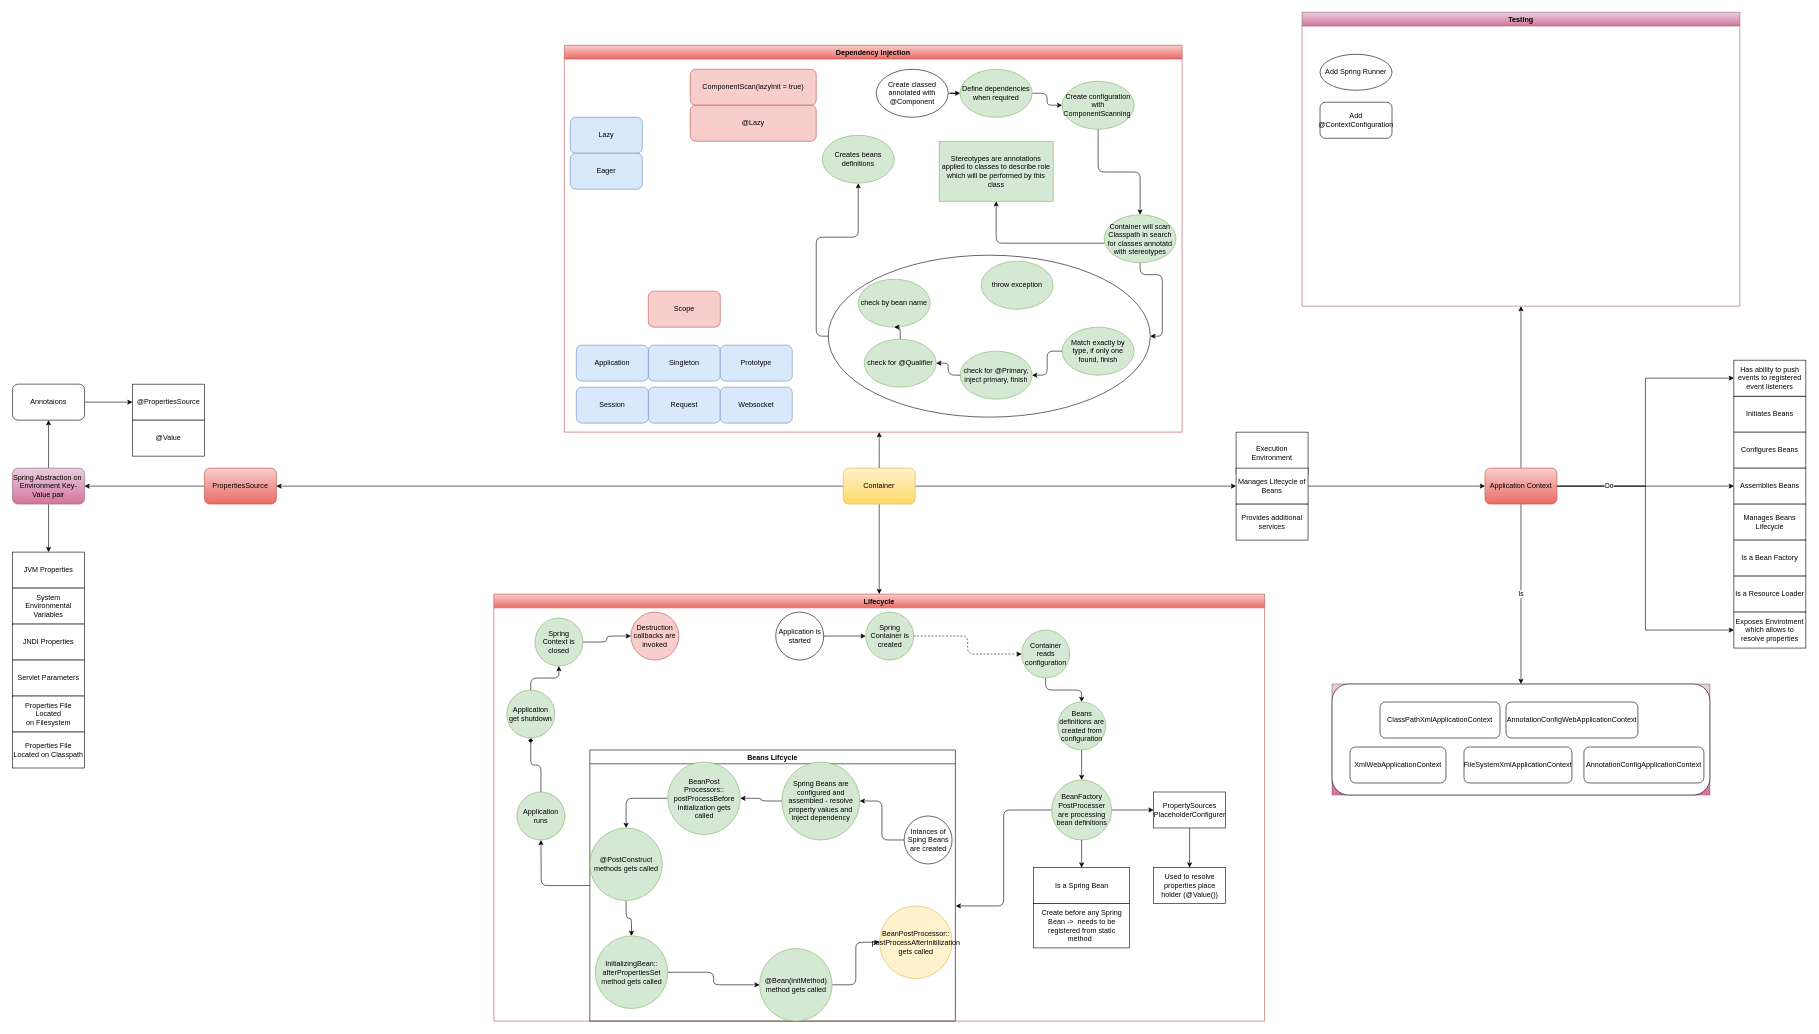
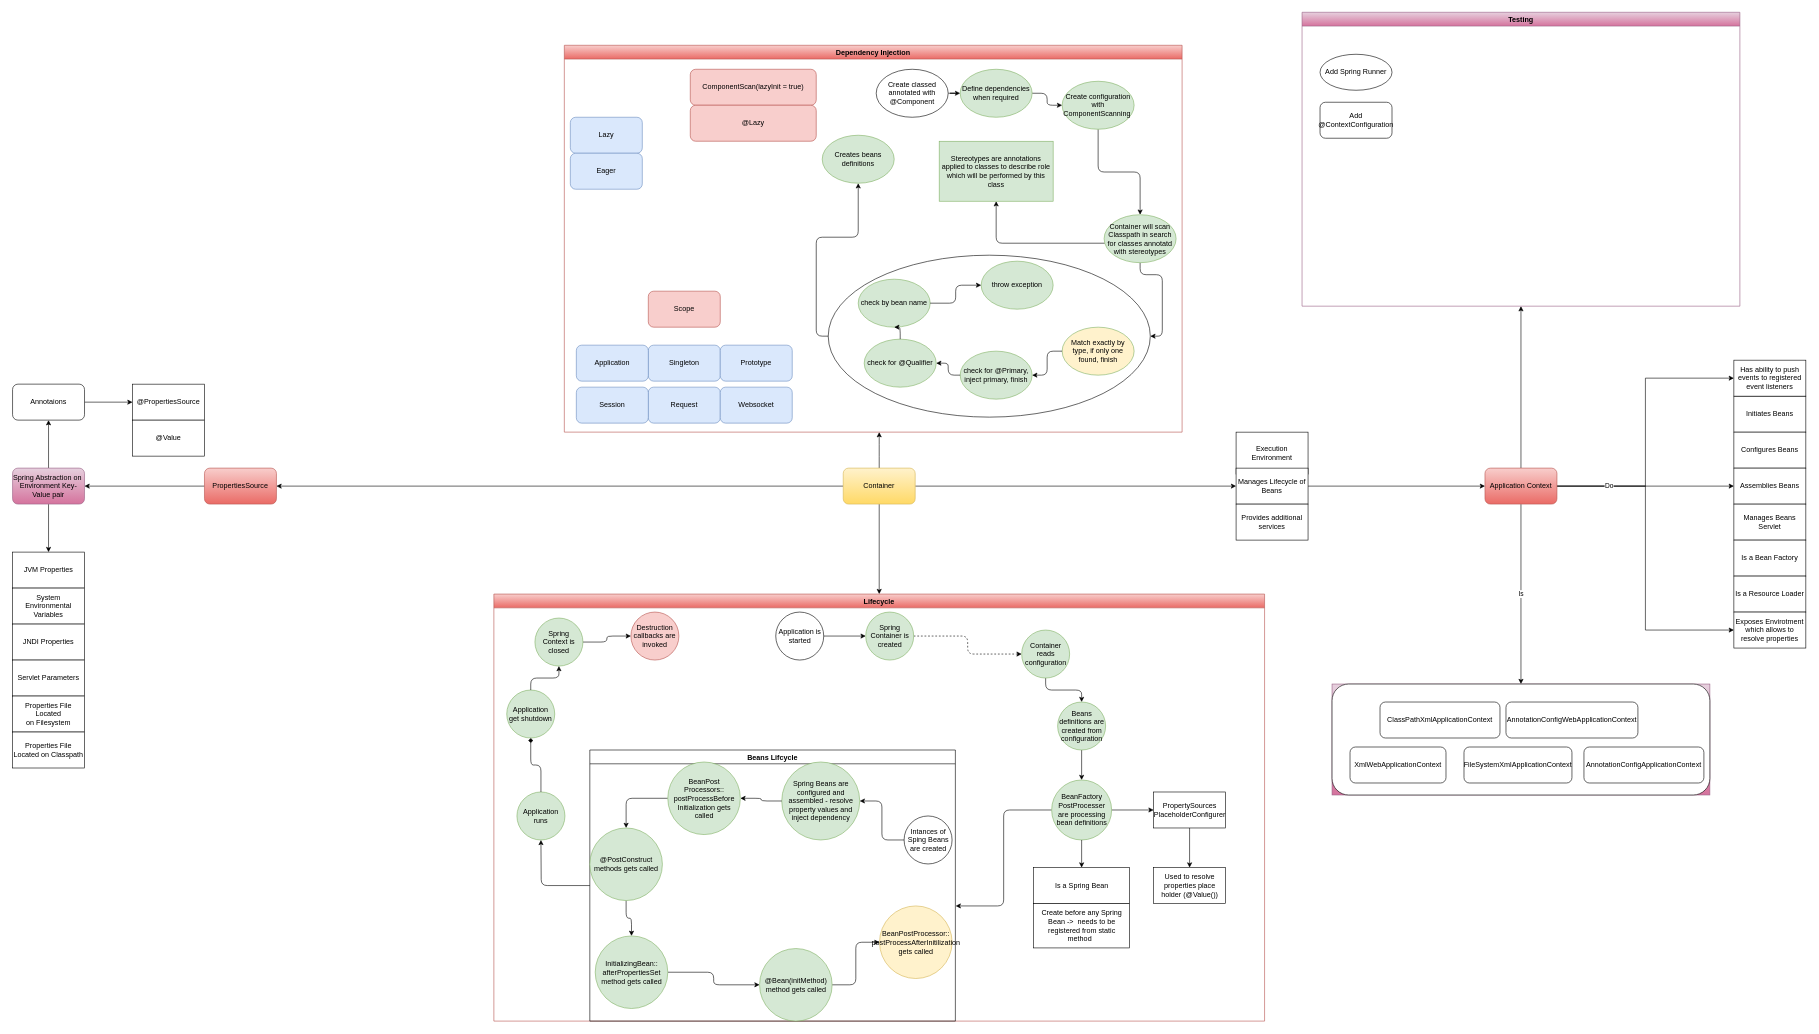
edge "check by bean name" -> "throw exception": added
node "Match exactly by type, if only one found, finish": fillcolor #d5e8d4 -> #fff2cc
node "Manages Beans Lifecycle": label "Manages Beans Lifecycle" -> "Manages Beans Servlet"
